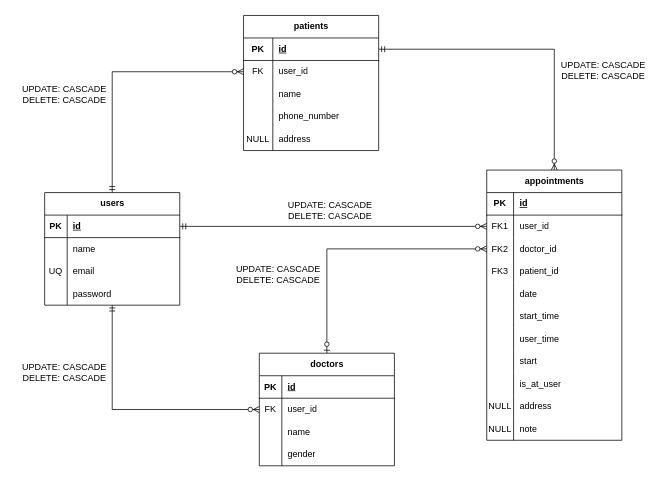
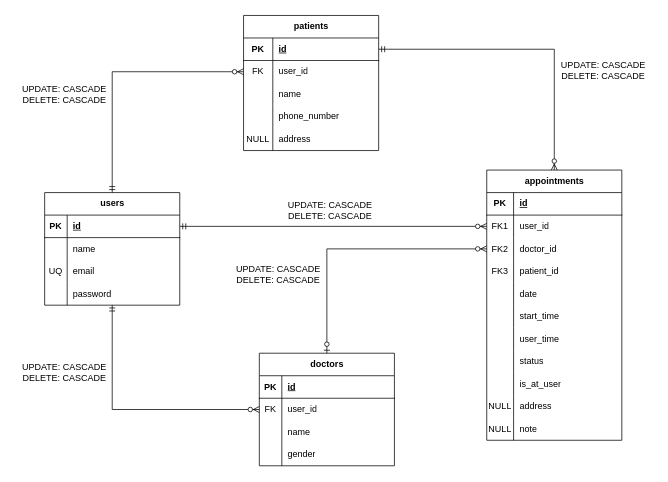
node "start": label "start" -> "status"
